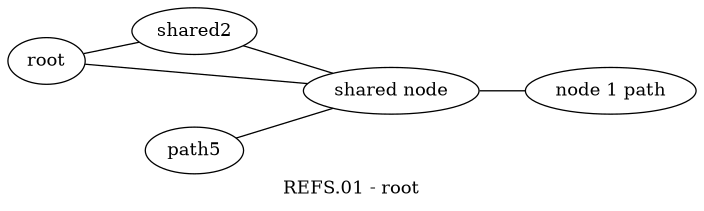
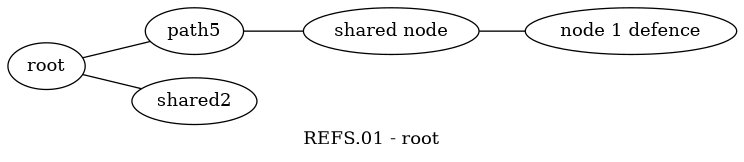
edge "shared2" -- "shared node": removed
edge "root" -- "shared node": now "root" -- "path5"
node "node 1 path": label "node 1 path" -> "node 1 defence"
